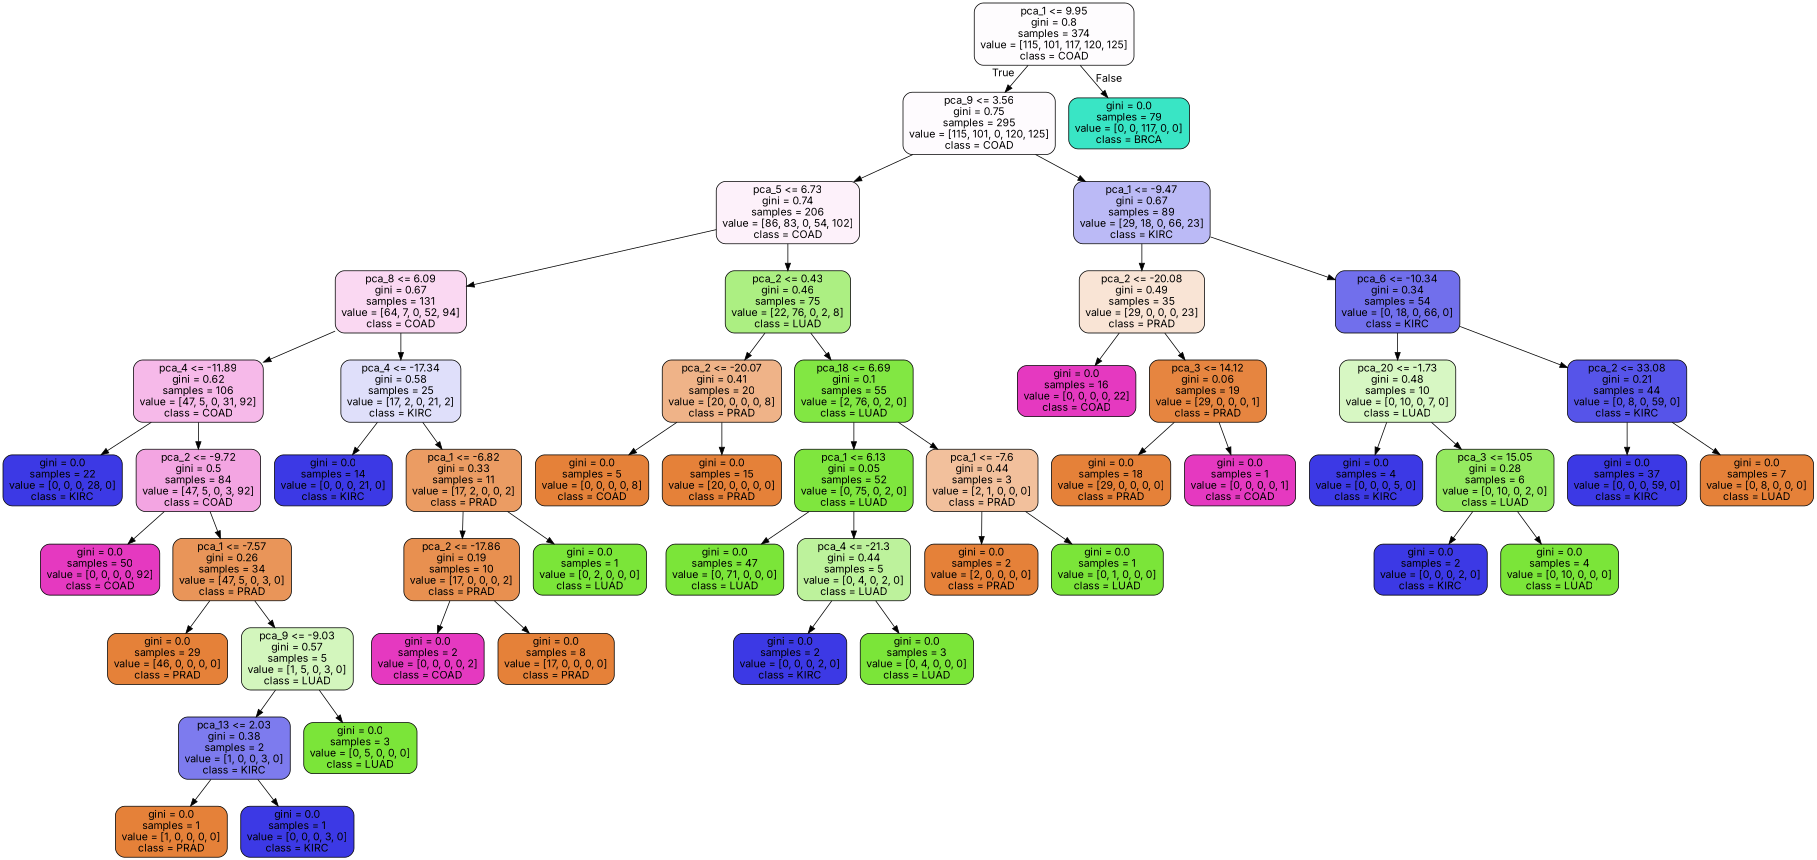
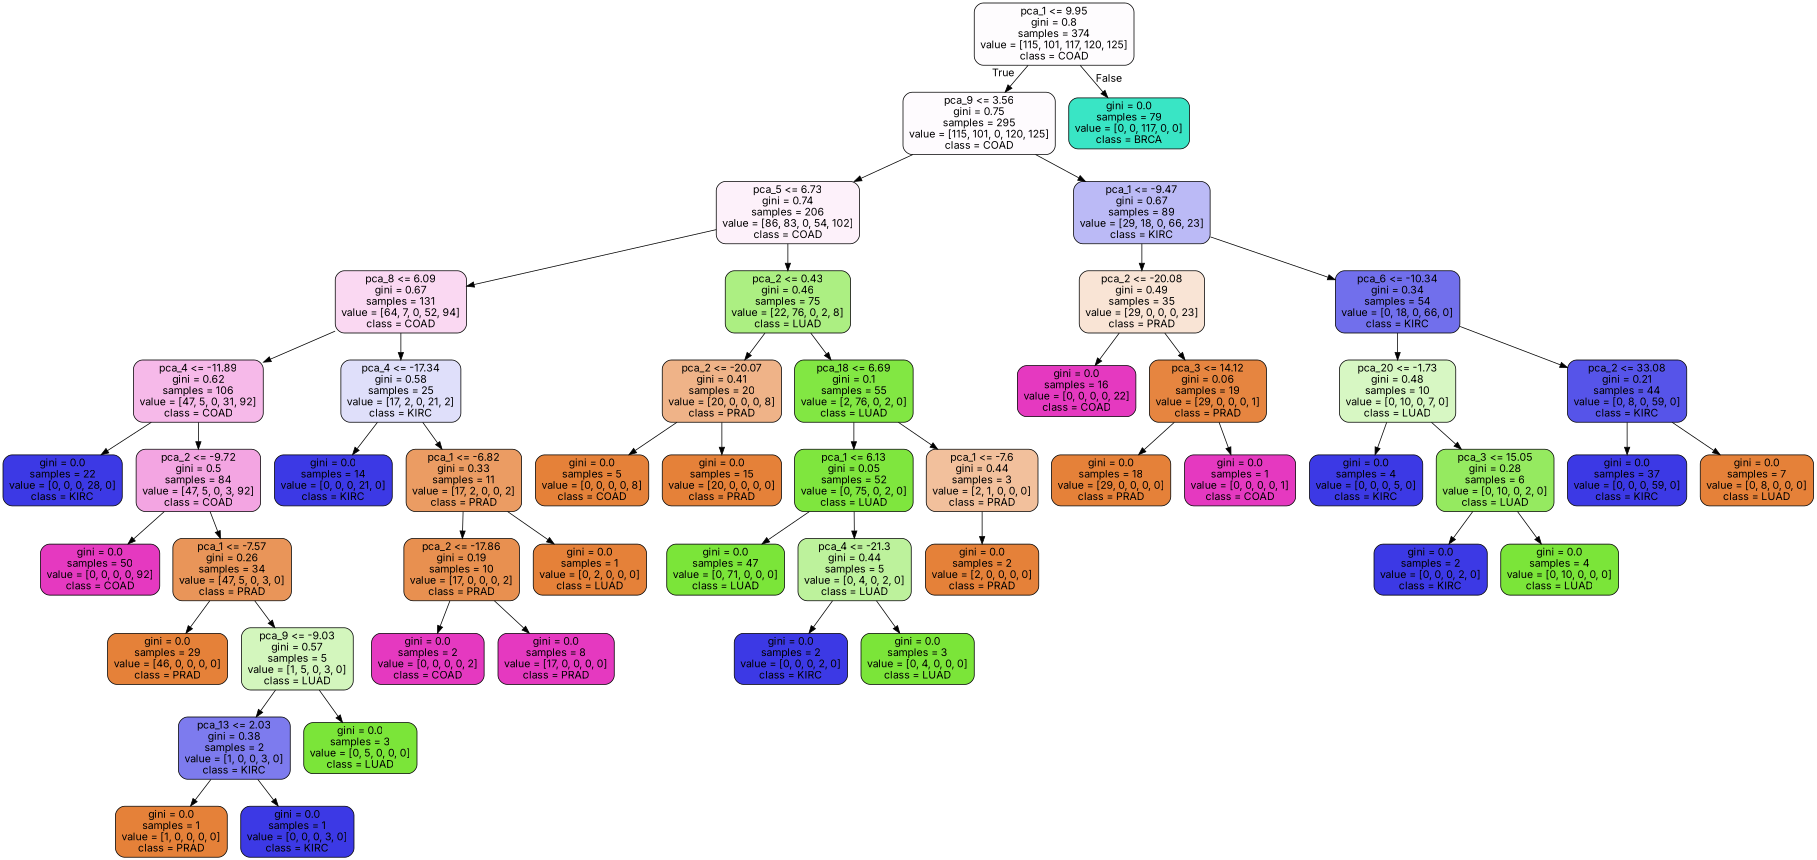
node "gini = 0.0 samples = 1 value = [0, 2, 0, 0, 0] class = LUAD": fillcolor #7be539ff -> #e58139ff
node "gini = 0.0 samples = 1 value = [0, 1, 0, 0, 0] class = LUAD": removed
node "gini = 0.0 samples = 8 value = [17, 0, 0, 0, 0] class = PRAD": fillcolor #e58139ff -> #e539c0ff
